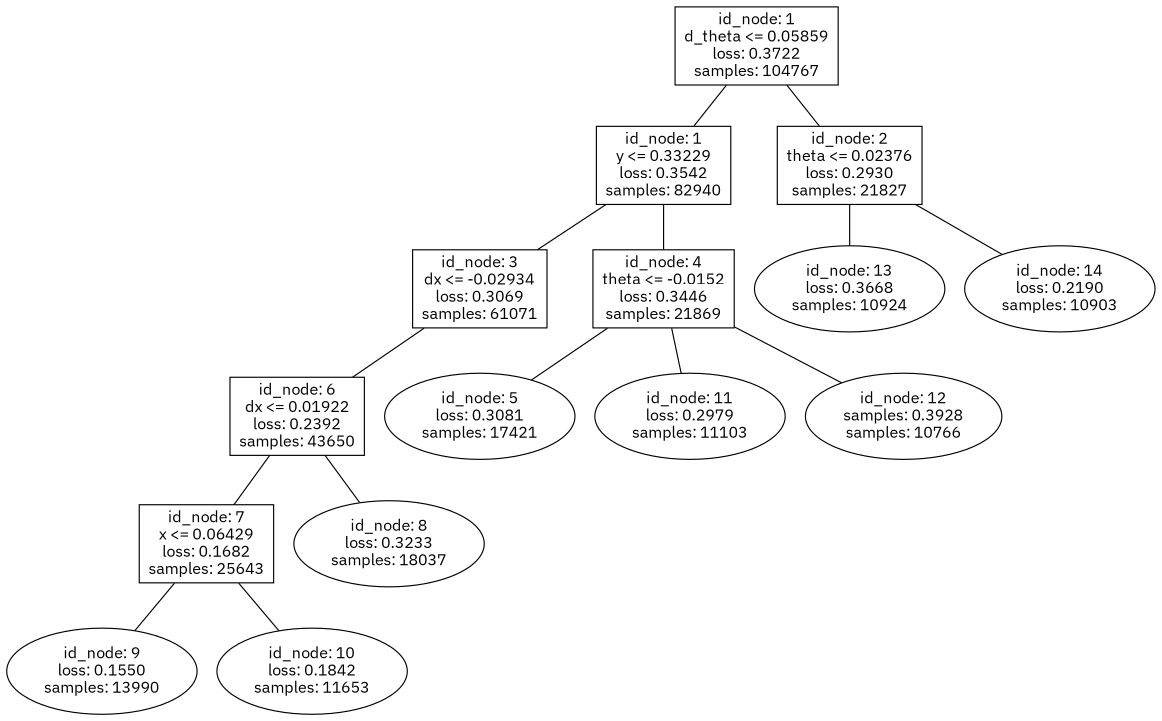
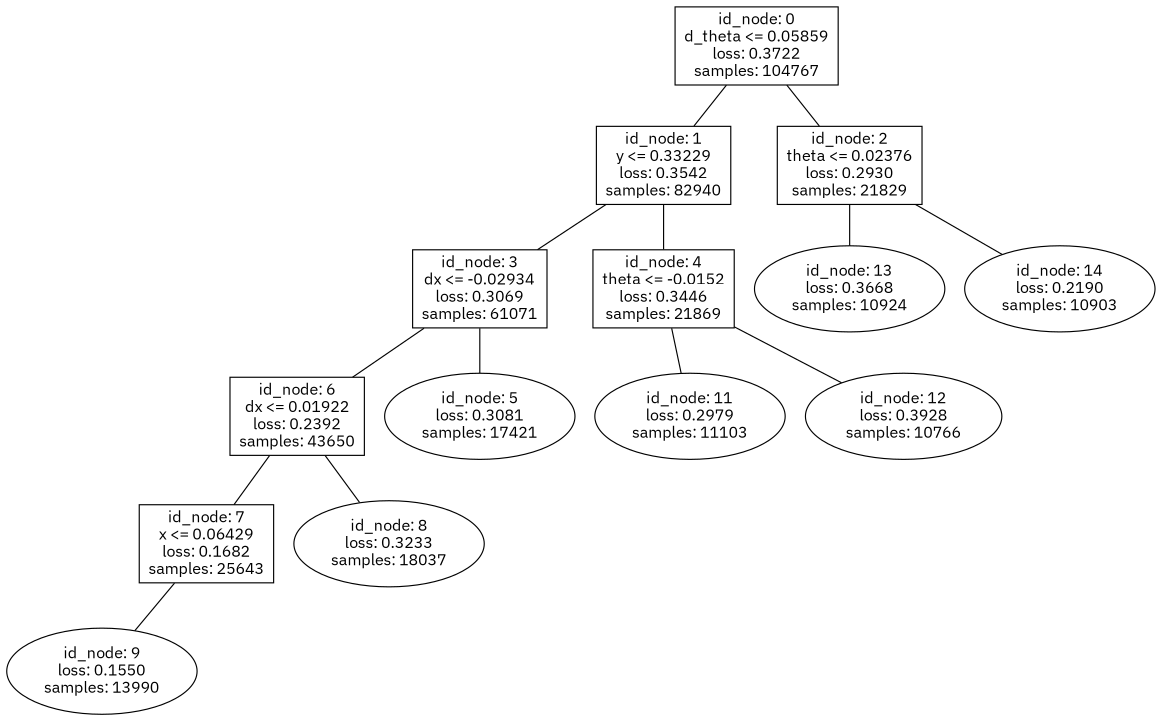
node "id_node: 1 d_theta <= 0.05859 loss: 0.3722 samples: 104767": label "id_node: 1 d_theta <= 0.05859 loss: 0.3722 samples: 104767" -> "id_node: 0 d_theta <= 0.05859 loss: 0.3722 samples: 104767"
node "id_node: 2 theta <= 0.02376 loss: 0.2930 samples: 21827": label "id_node: 2 theta <= 0.02376 loss: 0.2930 samples: 21827" -> "id_node: 2 theta <= 0.02376 loss: 0.2930 samples: 21829"
edge "id_node: 4 theta <= -0.0152 loss: 0.3446 samples: 21869" -- "id_node: 5 loss: 0.3081 samples: 17421": now "id_node: 3 dx <= -0.02934 loss: 0.3069 samples: 61071" -- "id_node: 5 loss: 0.3081 samples: 17421"
node "id_node: 12 samples: 0.3928 samples: 10766": label "id_node: 12 samples: 0.3928 samples: 10766" -> "id_node: 12 loss: 0.3928 samples: 10766"
node "id_node: 10 loss: 0.1842 samples: 11653": removed
